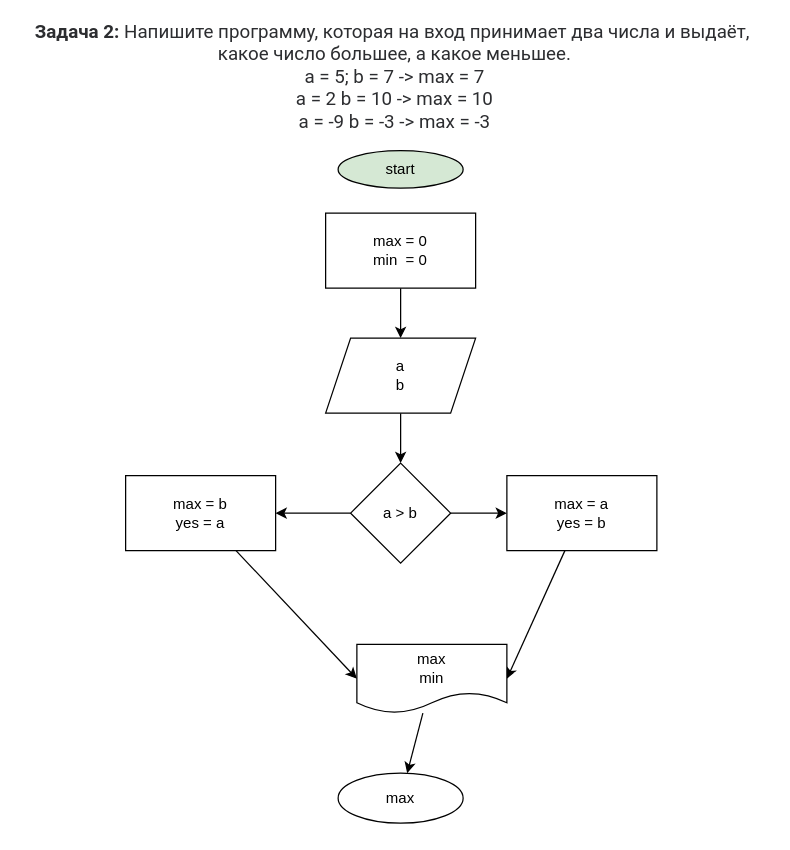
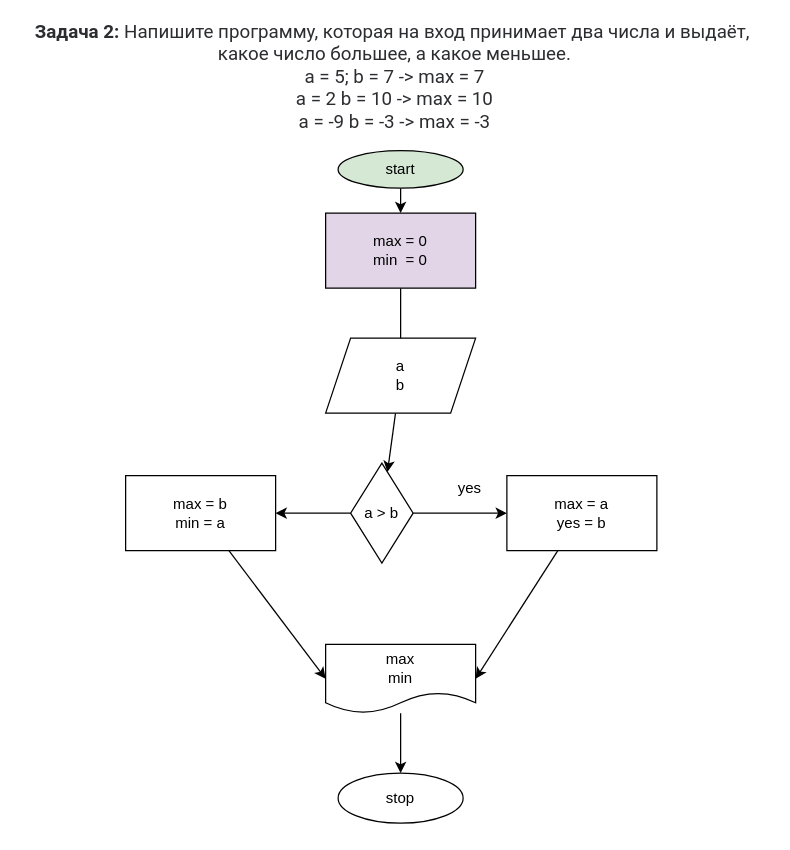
edge "start" -> "max = 0 min = 0": added
node "max = 0 min = 0": fillcolor #ffffff -> #e1d5e7
edge "max = 0 min = 0" -> "a b": arrowhead classic -> none
node "yes": added
node "max = b yes = a": label "max = b yes = a" -> "max = b min = a"
node "a > b": size 100x100 -> 63x100
node "max min": moved (432, 679) -> (401, 679)
node "max": label "max" -> "stop"
